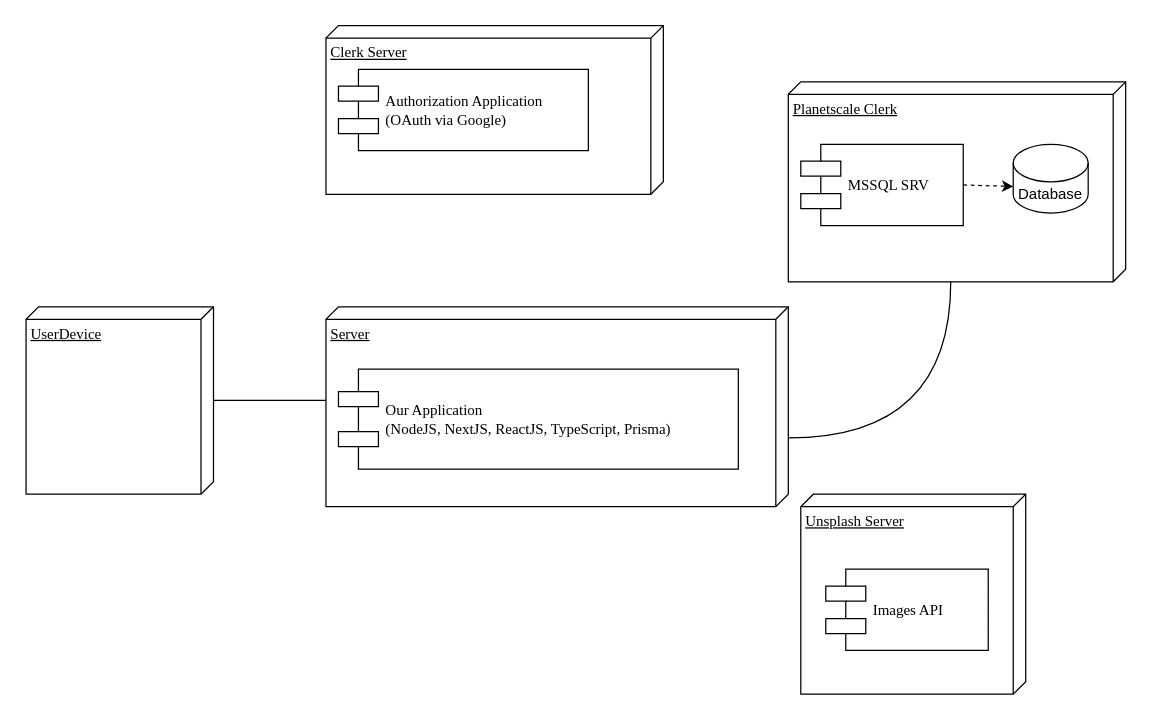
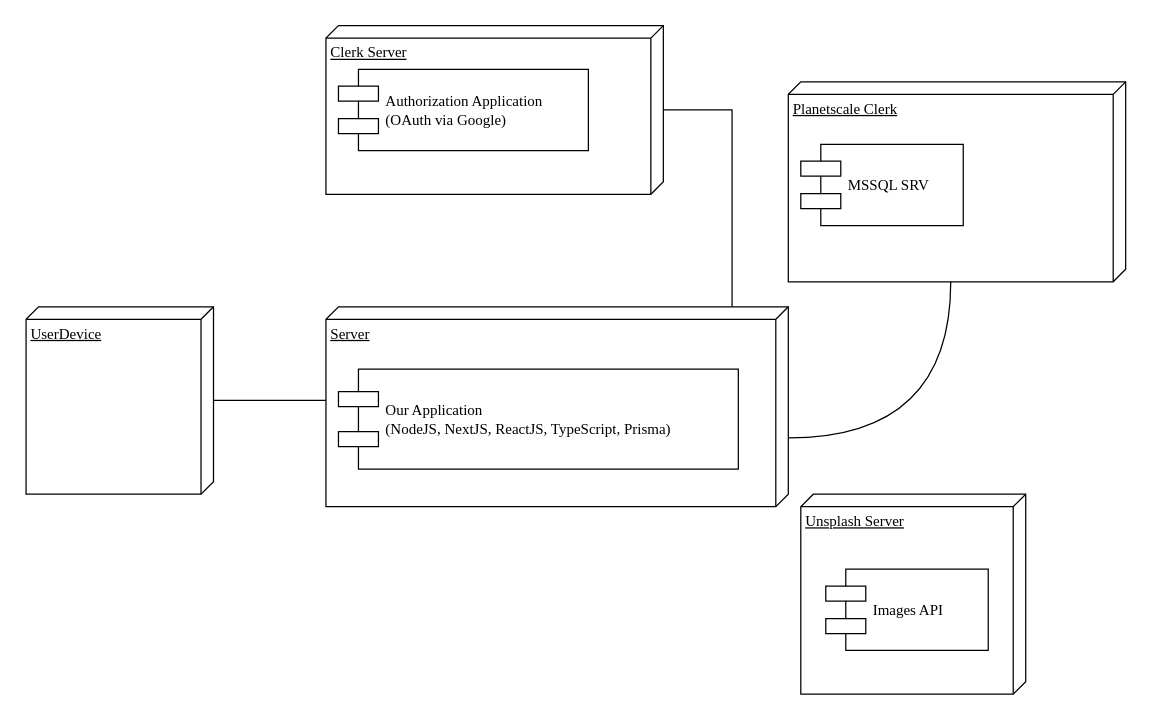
edge "Clerk Server" -- "Server": added
node "Database": removed
edge "MSSQL SRV" -> "Database": removed
